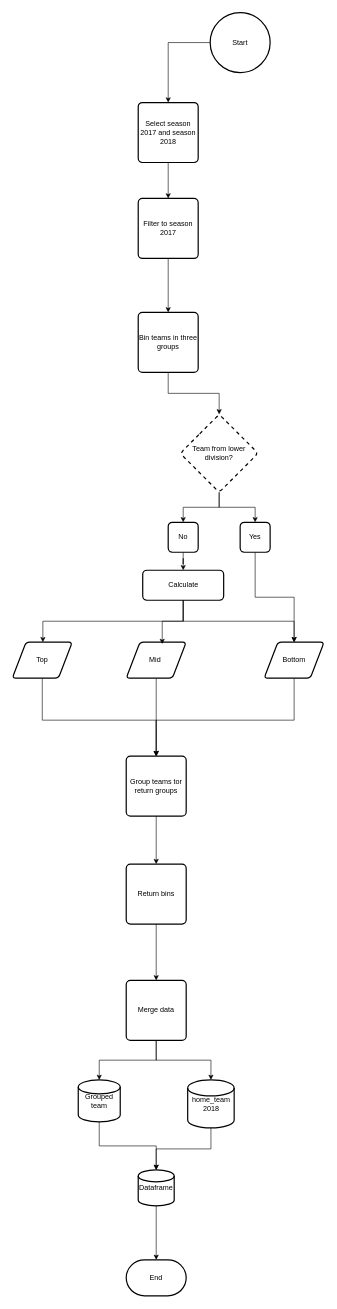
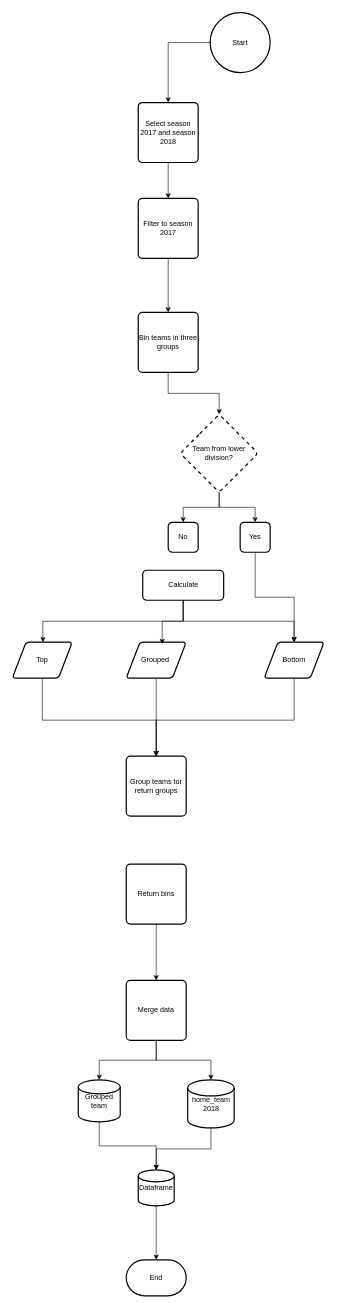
edge "No" -> "Calculate": removed
node "Mid": label "Mid" -> "Grouped"
edge "Group teams tor return groups" -> "Return bins": removed
